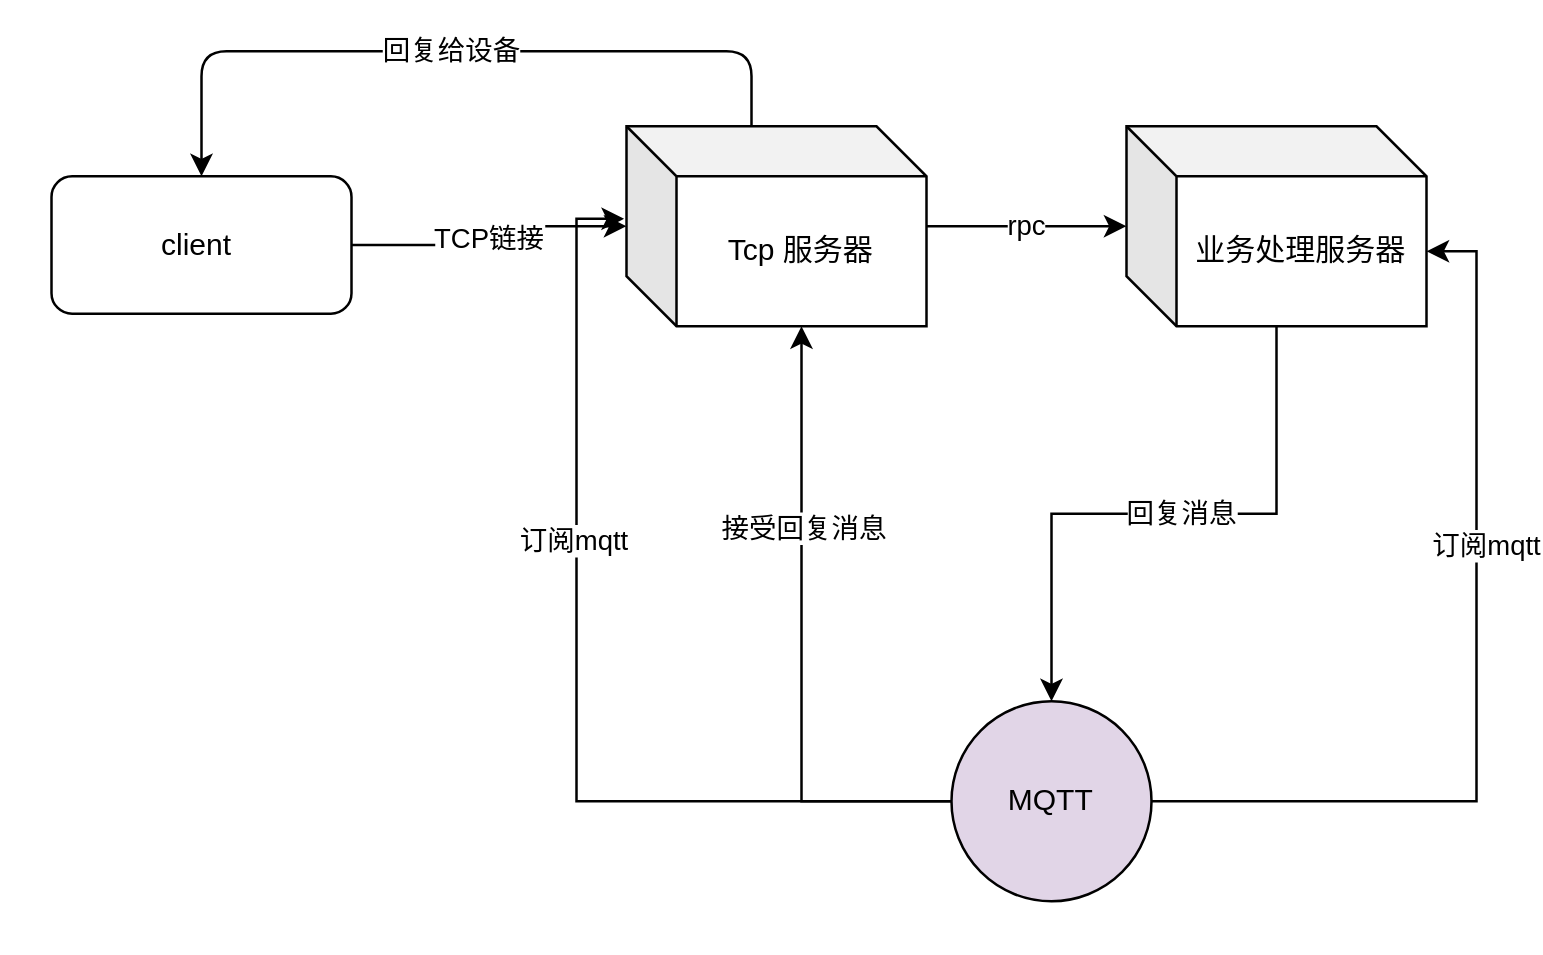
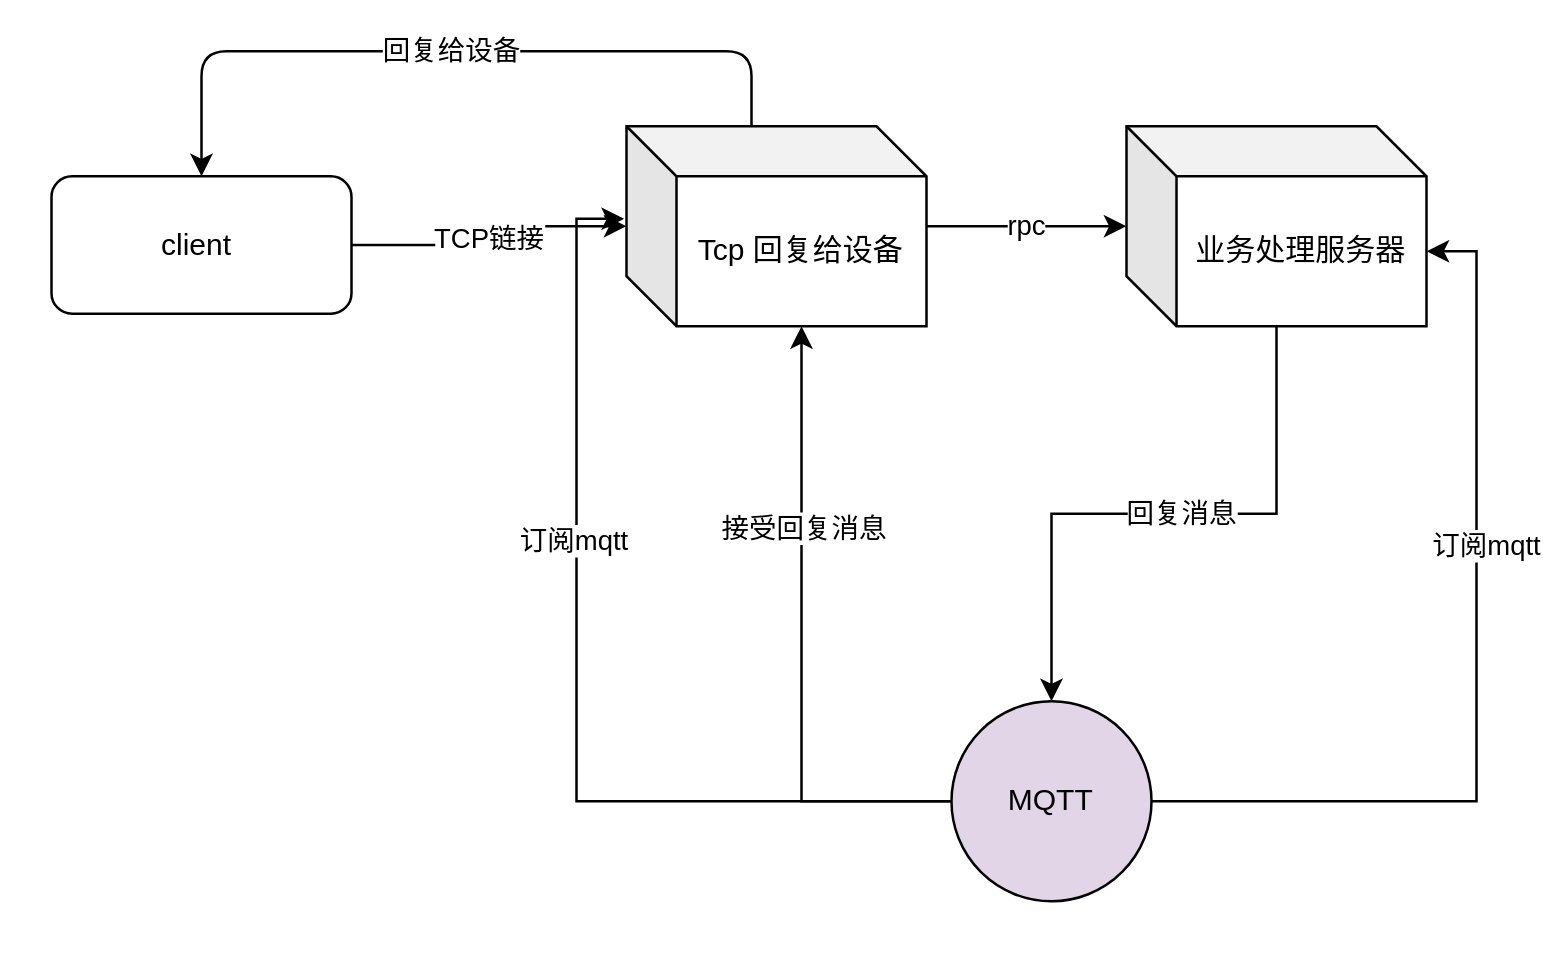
node "Tcp 服务器": label "Tcp 服务器" -> "Tcp 回复给设备"
